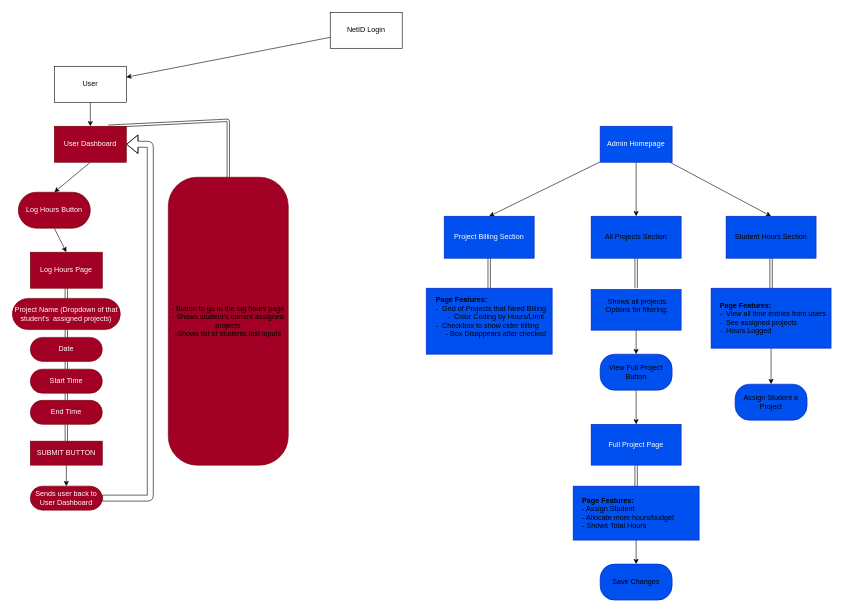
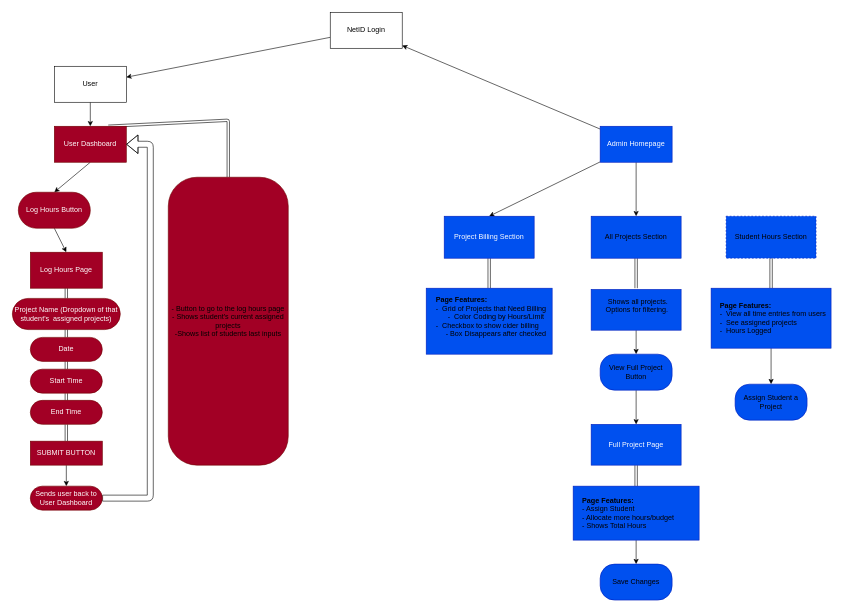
edge "Admin Homepage" -> "Student Hours Section": now "Admin Homepage" -> "NetID Login"
node "Student Hours Section": style solid -> dashed
